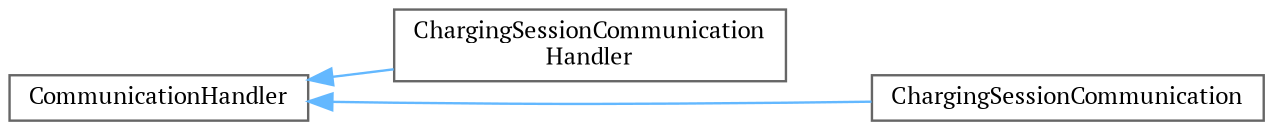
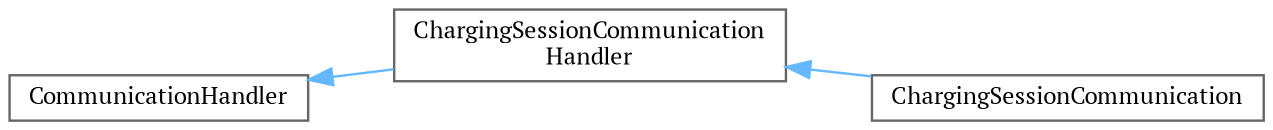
edge "ChargingSessionCommunication" -> "CommunicationHandler": now "ChargingSessionCommunication" -> "ChargingSessionCommunication Handler"
